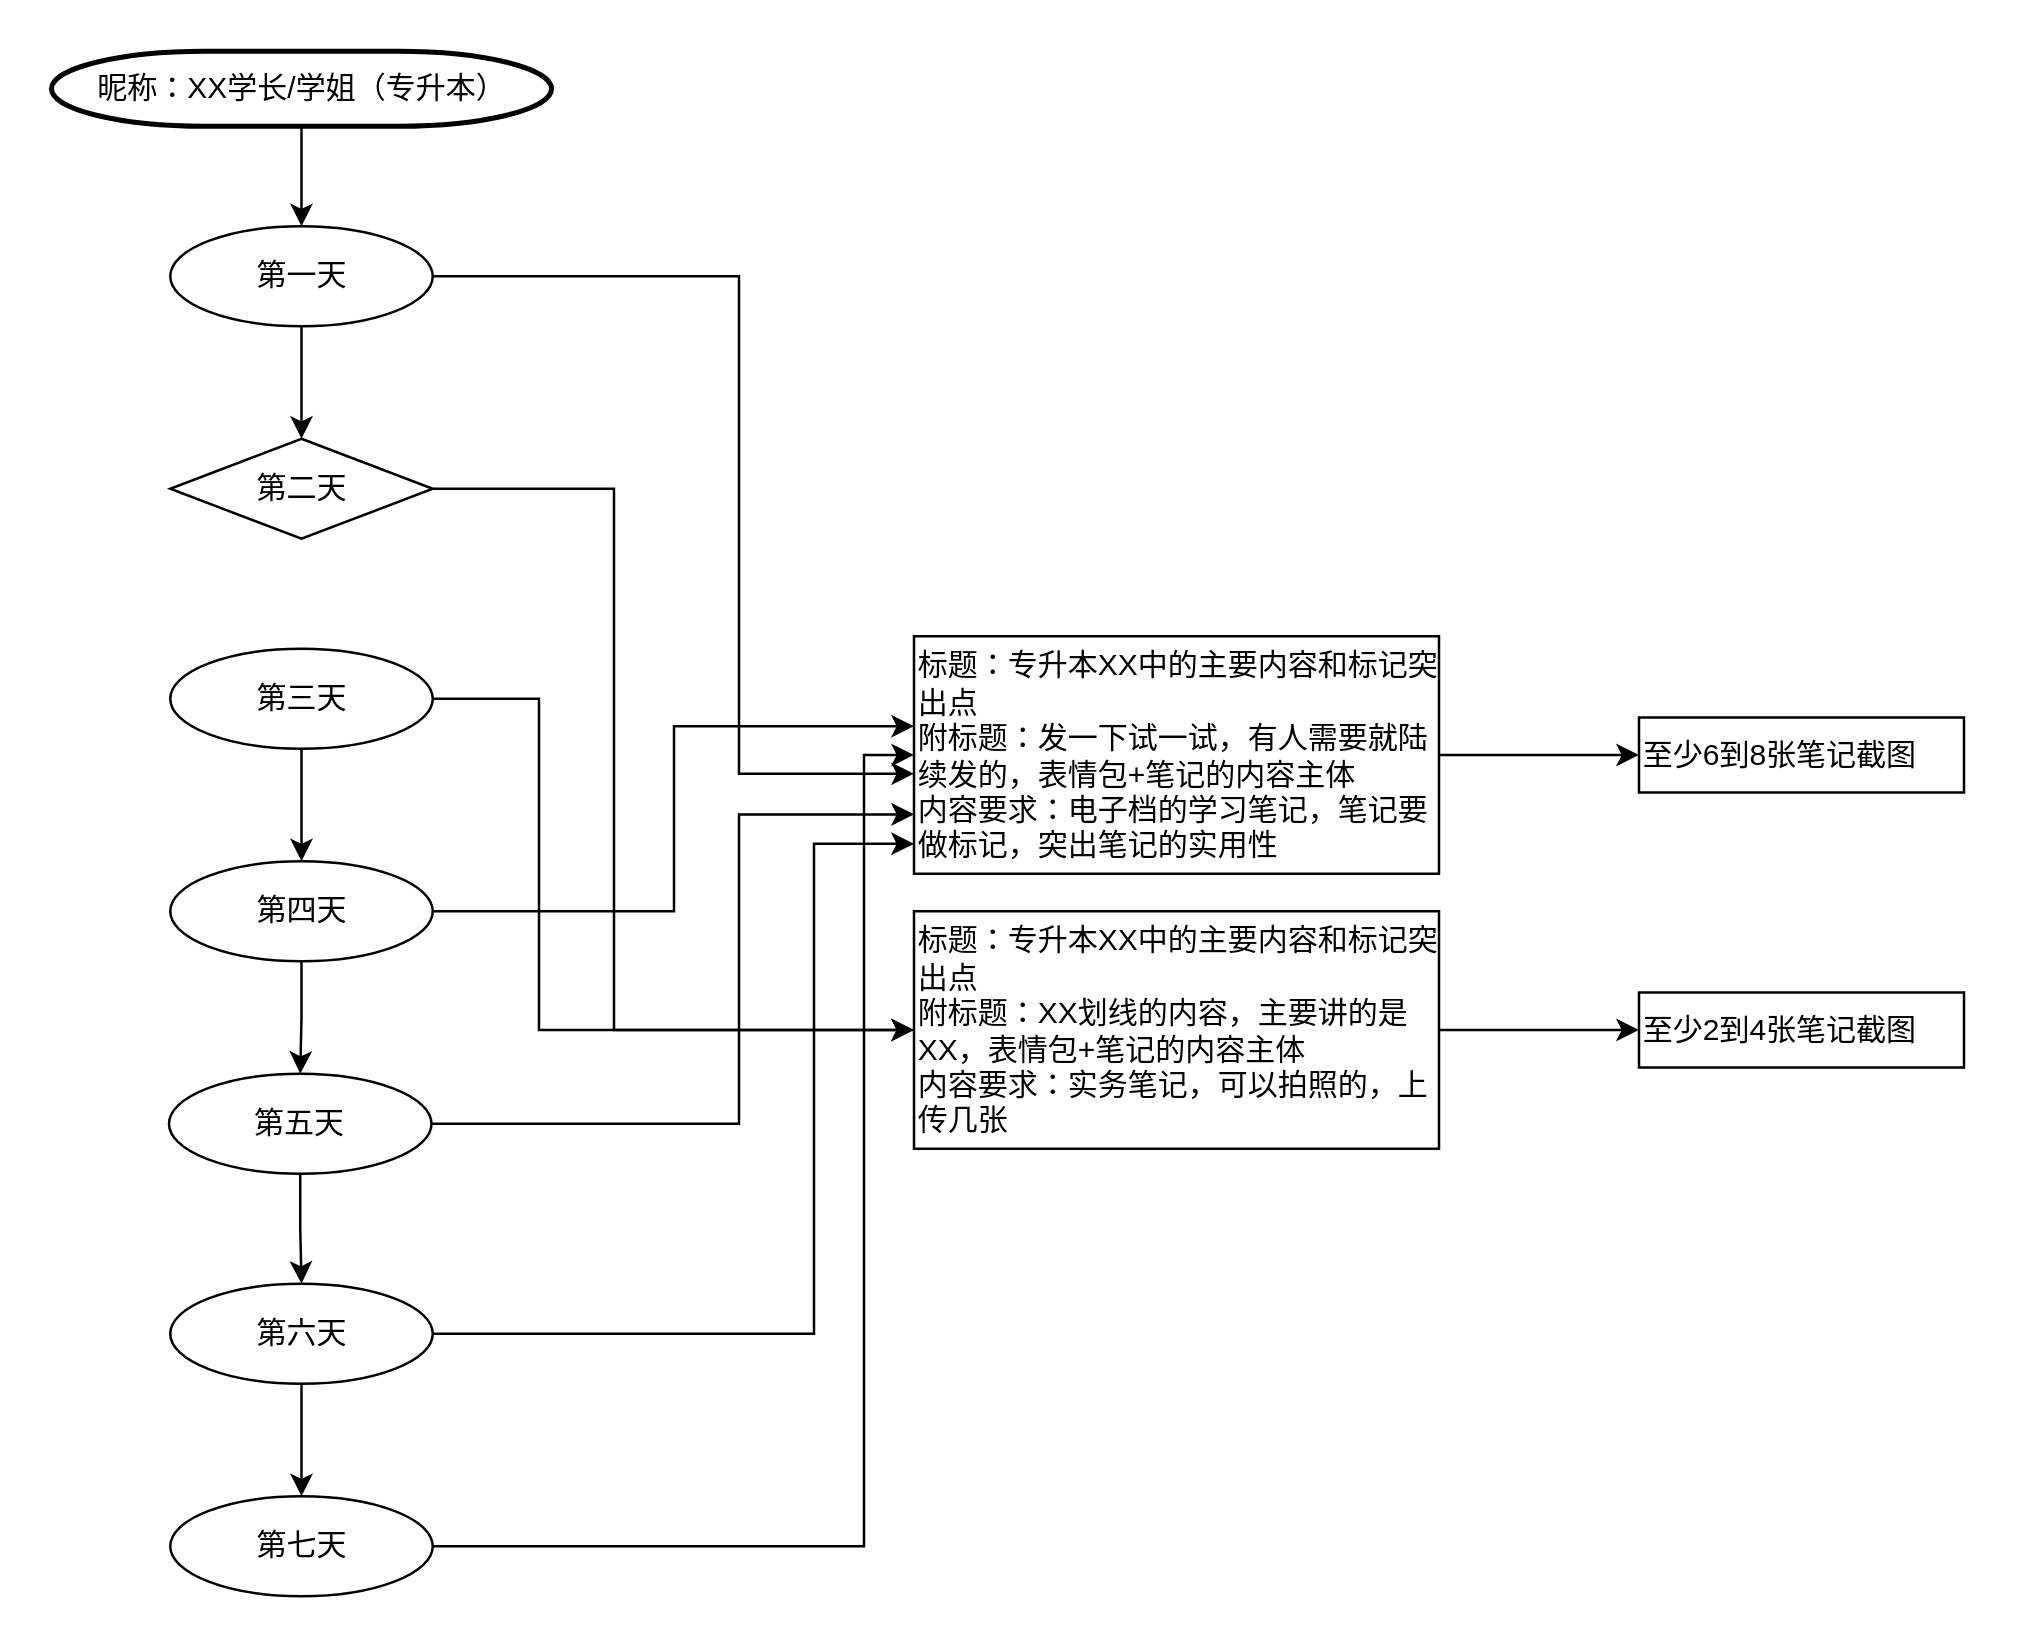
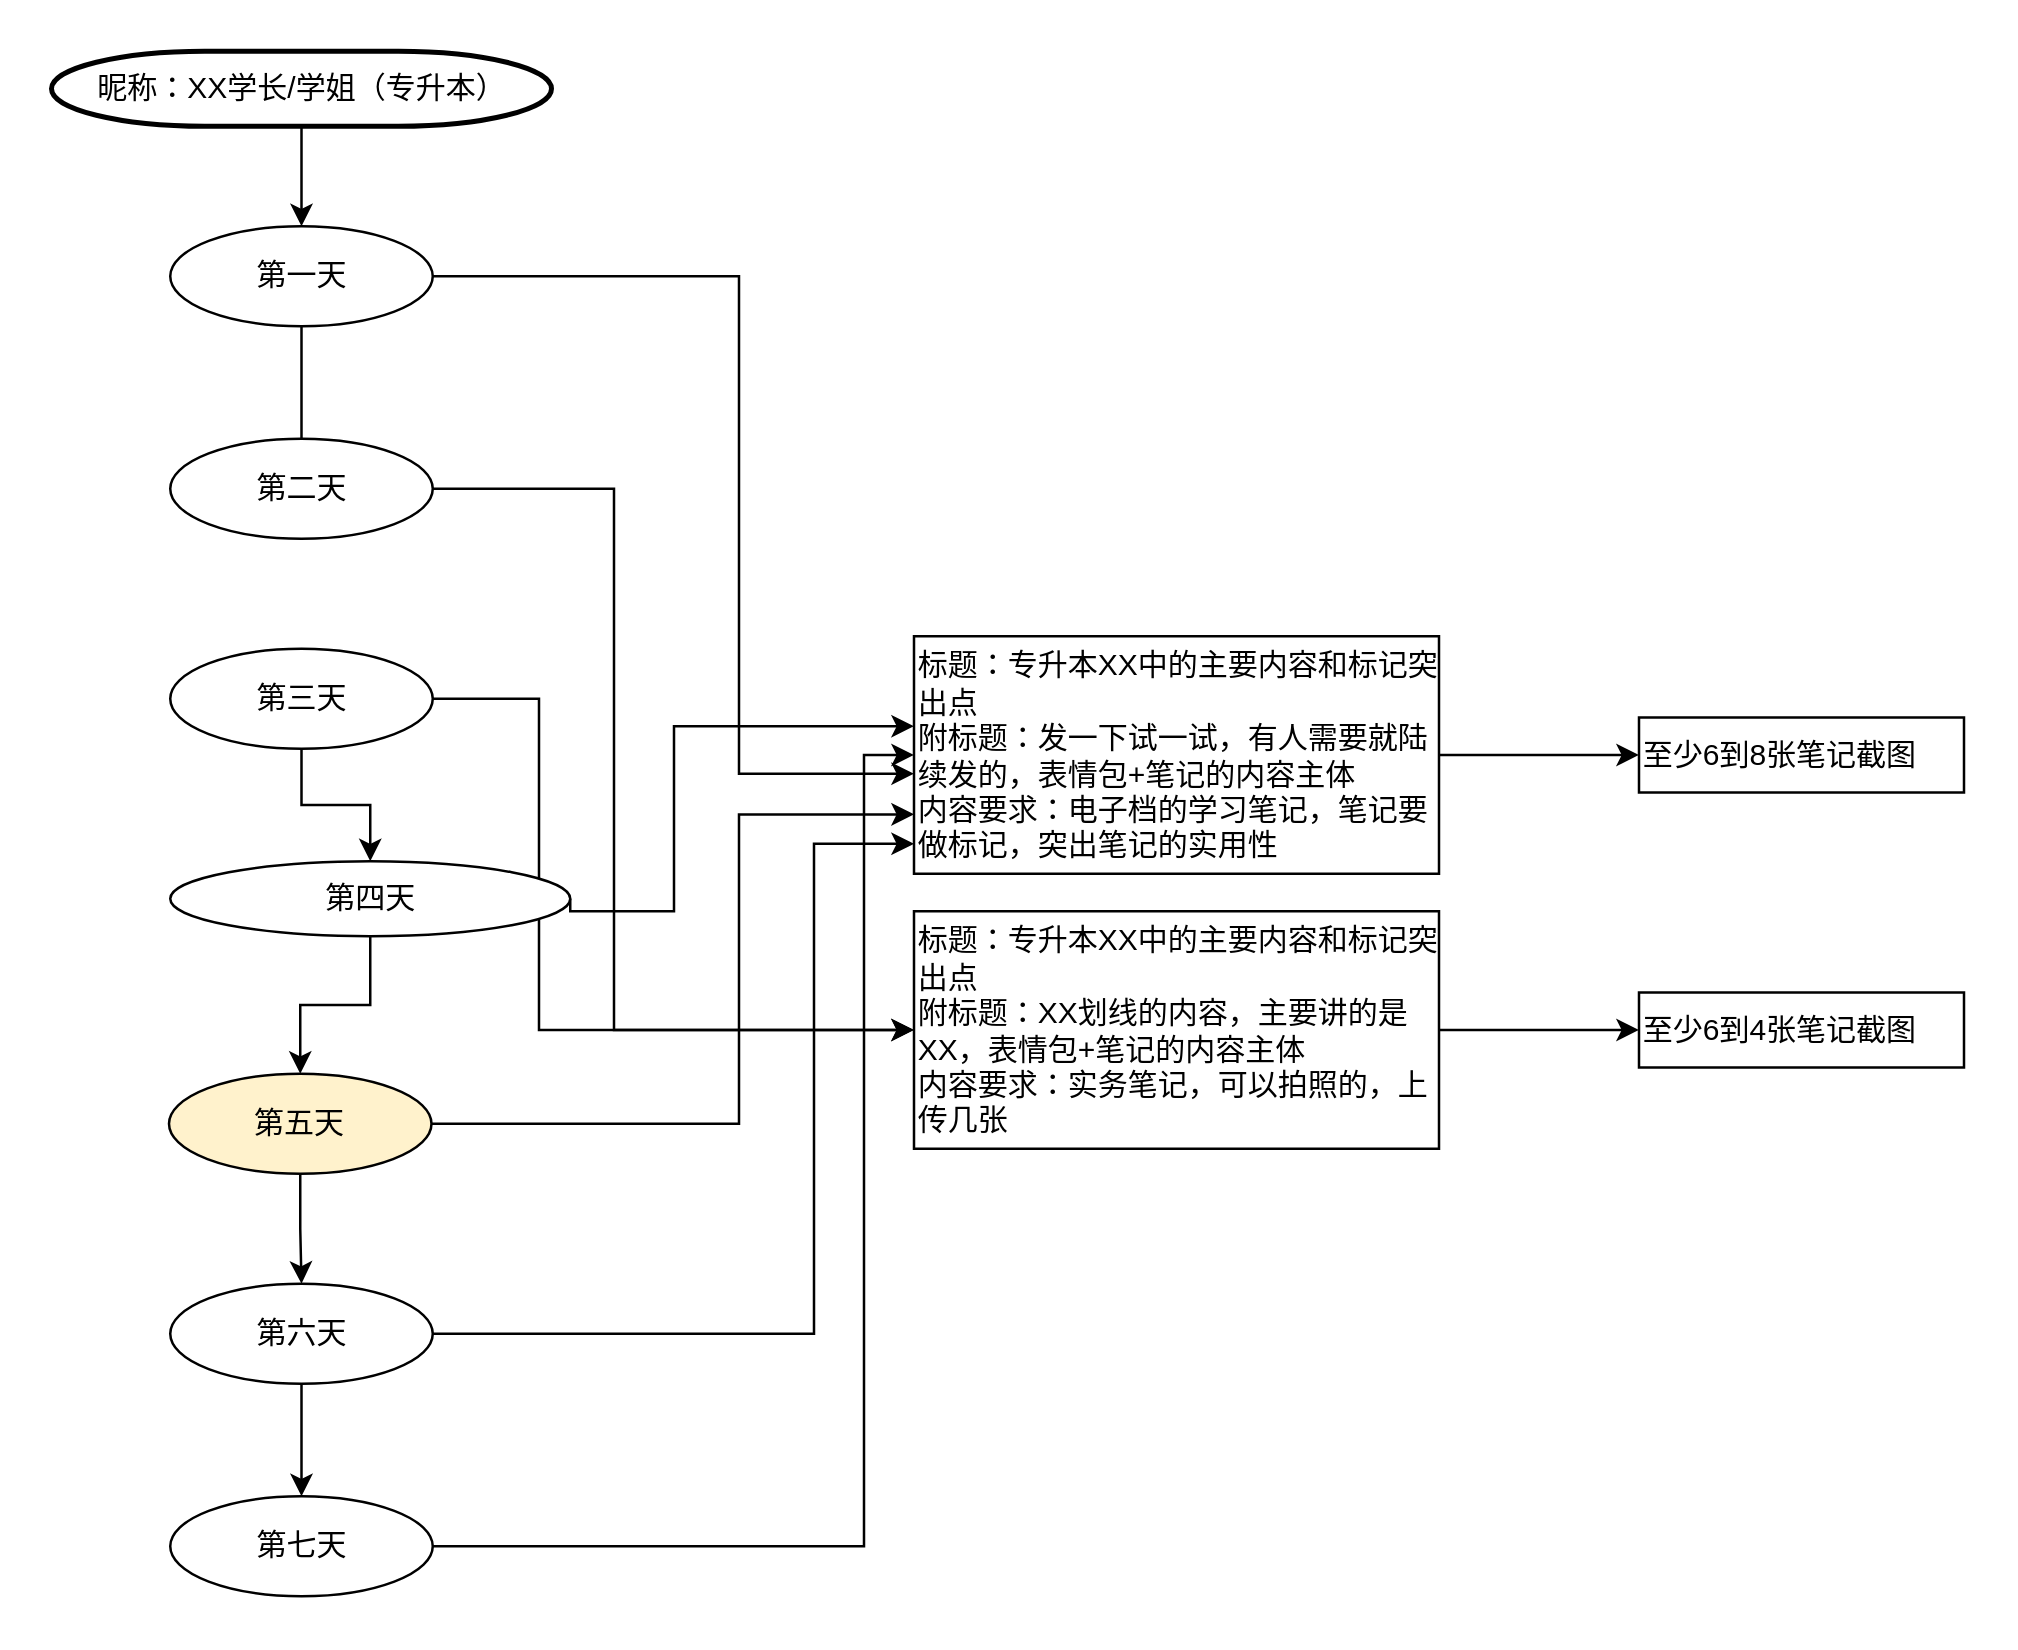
edge "第一天" -> "第二天": arrowhead classic -> none
node "第二天": shape diamond -> ellipse
node "第四天": size 263x100 -> 400x75
node "至少2到4张笔记截图": label "至少2到4张笔记截图" -> "至少6到4张笔记截图"
node "第五天": fillcolor #ffffff -> #fff2cc
